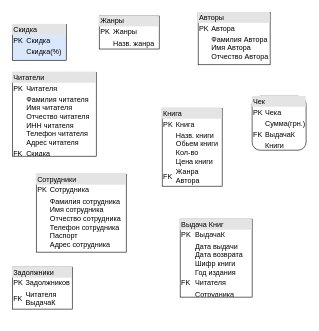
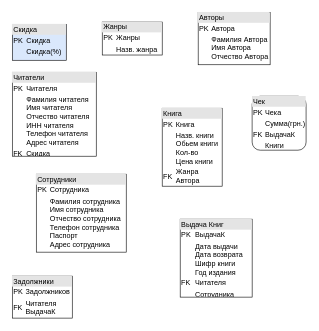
node "Жанры PK Жанры Назв. жанра": moved (129, 33) -> (132, 39)
node "Задолжники PK Задолжников FK Читателя ВыдачаК": moved (42, 288) -> (42, 297)
